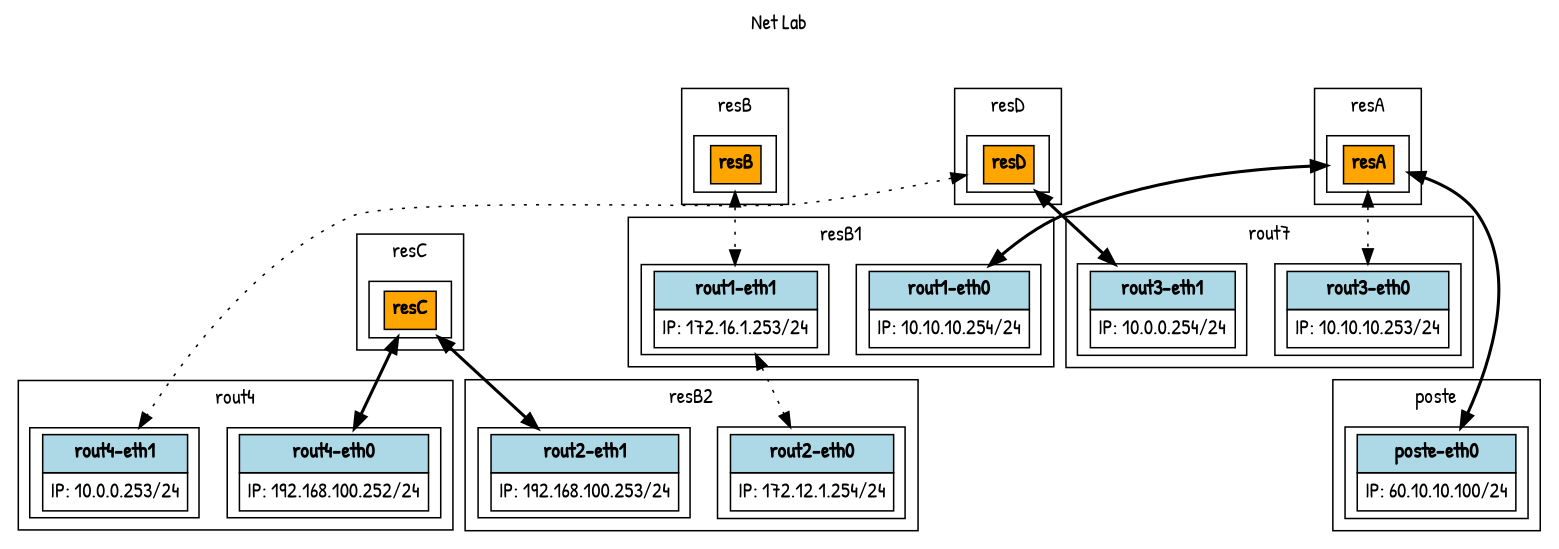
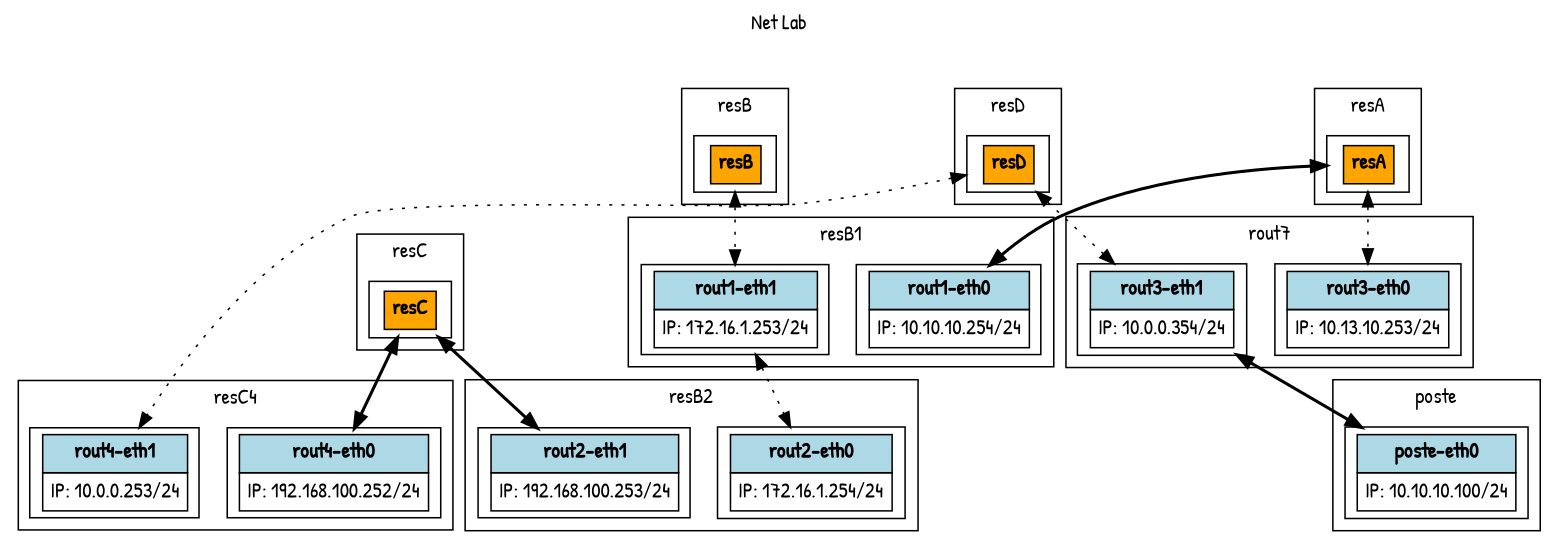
edge "resD" -- "rout3-eth1": style bold -> dotted
edge "resA" -- "poste-eth0": now "rout3-eth1" -- "poste-eth0"
node "rout3-eth1": text "IP: 10.0.0.254/24" -> "IP: 10.0.0.354/24"
node "rout3-eth0": text "IP: 10.10.10.253/24" -> "IP: 10.13.10.253/24"
cluster "rout4": label "rout4" -> "resC4"
node "rout2-eth0": text "IP: 172.12.1.254/24" -> "IP: 172.16.1.254/24"
node "poste-eth0": text "IP: 60.10.10.100/24" -> "IP: 10.10.10.100/24"
